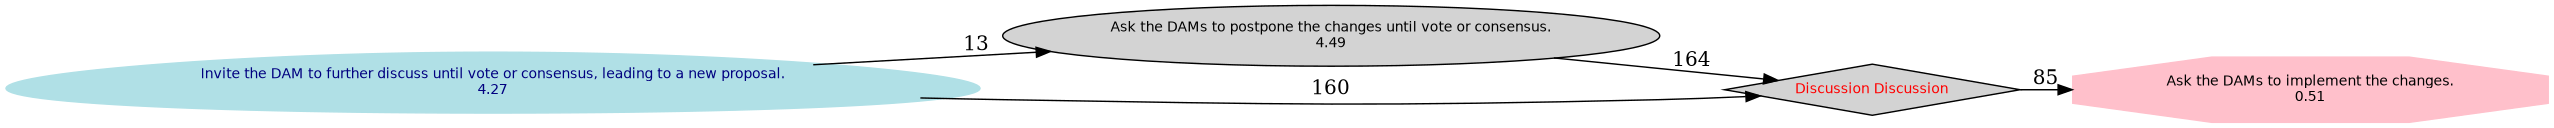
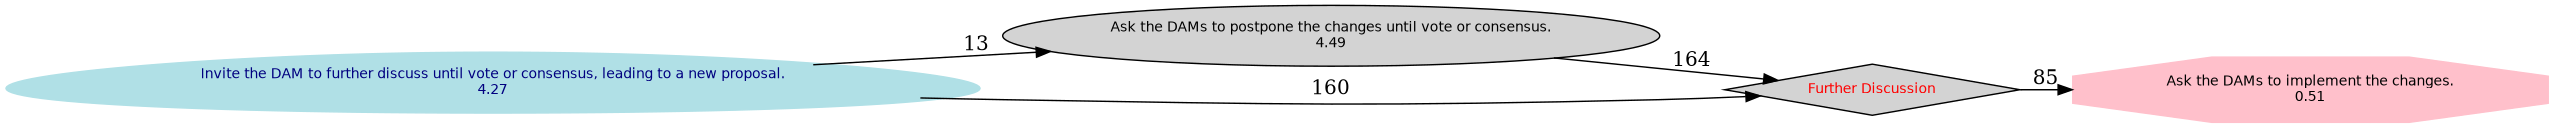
node "Discussion Discussion": label "Discussion Discussion" -> "Further Discussion"
